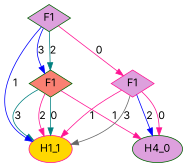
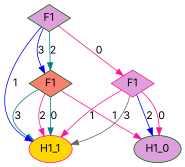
node "H4_0": label "H4_0" -> "H1_0"
